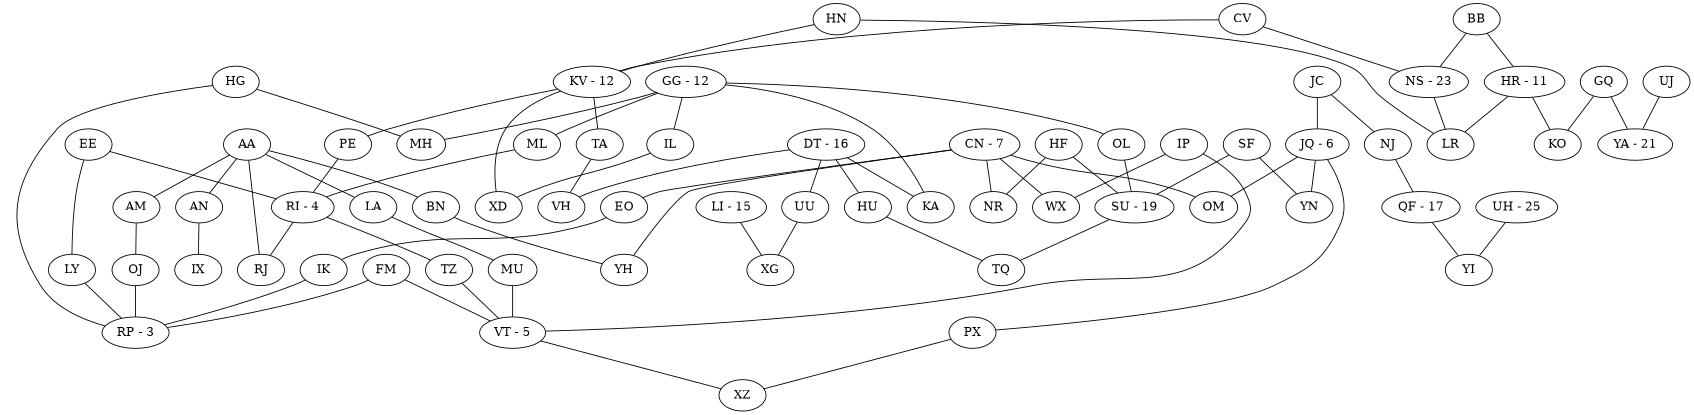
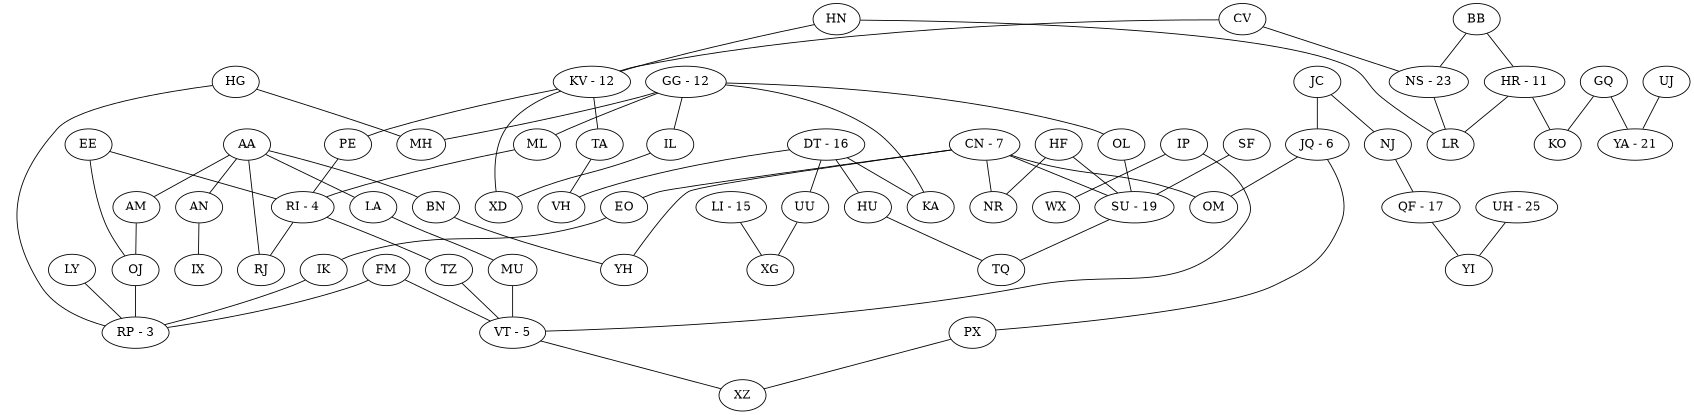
edge "CN - 7" -- "WX": now "CN - 7" -- "SU - 19"
edge "EE" -- "LY": now "EE" -- "OJ"
node "YN": removed
